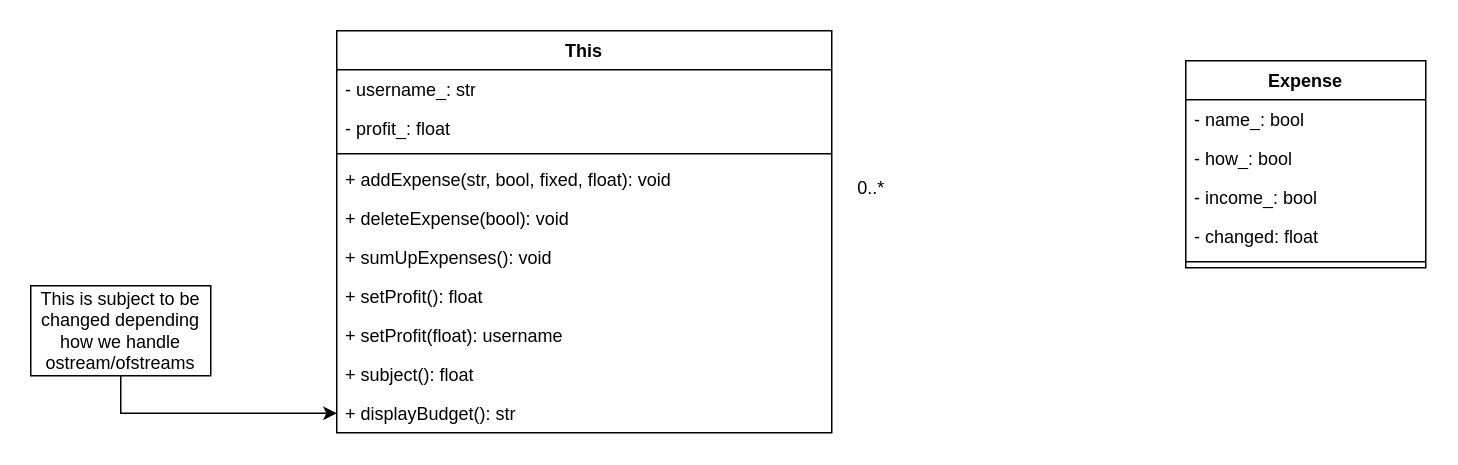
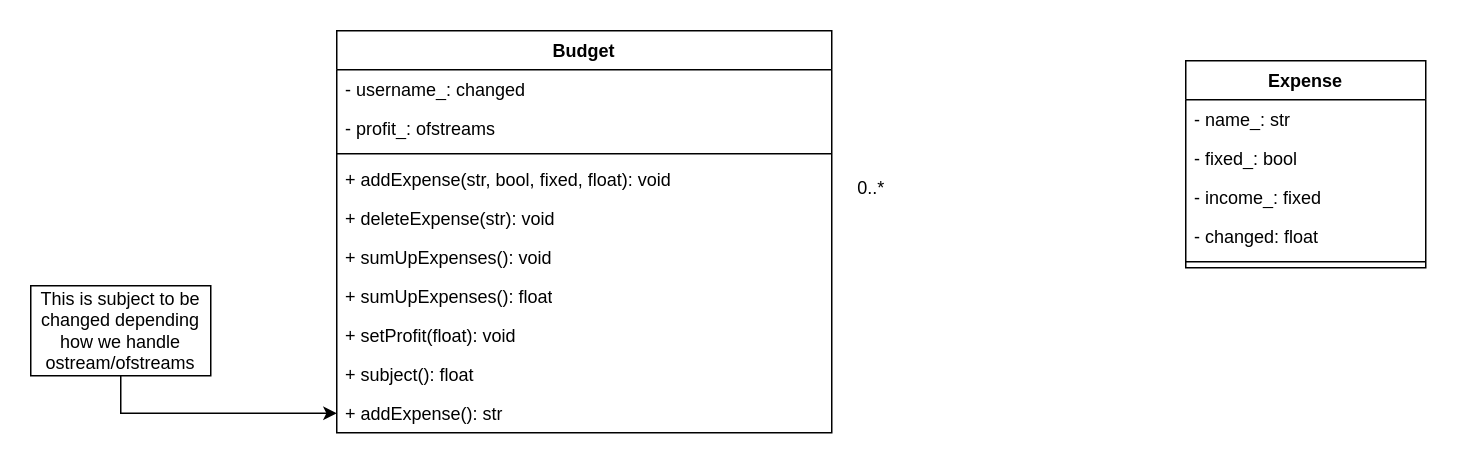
node "This": label "This" -> "Budget"
node "- username_: str": label "- username_: str" -> "- username_: changed"
node "- name_: bool": label "- name_: bool" -> "- name_: str"
node "- profit_: float": label "- profit_: float" -> "- profit_: ofstreams"
node "- how_: bool": label "- how_: bool" -> "- fixed_: bool"
node "- income_: bool": label "- income_: bool" -> "- income_: fixed"
node "+ deleteExpense(bool): void": label "+ deleteExpense(bool): void" -> "+ deleteExpense(str): void"
node "+ setProfit(): float": label "+ setProfit(): float" -> "+ sumUpExpenses(): float"
node "+ setProfit(float): username": label "+ setProfit(float): username" -> "+ setProfit(float): void"
node "+ displayBudget(): str": label "+ displayBudget(): str" -> "+ addExpense(): str"
